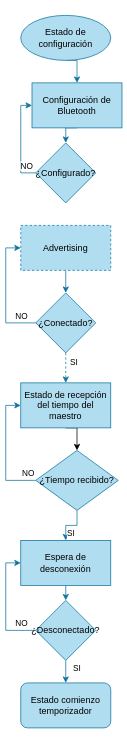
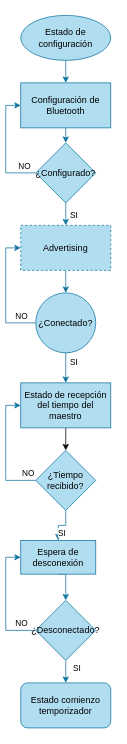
node "Configuración de Bluetooth": moved (77, 105) -> (66, 105)
edge "¿Configurado?" -> "Advertising": added, label "SI"
node "¿Conectado?": shape diamond -> ellipse
edge "¿Conectado?" -> "Estado de recepción del tiempo del maestro": style dashed -> solid
node "¿Tiempo recibido?": size 83x60 -> 60x60
node "Espera de desconexión": size 90x45 -> 75x34
